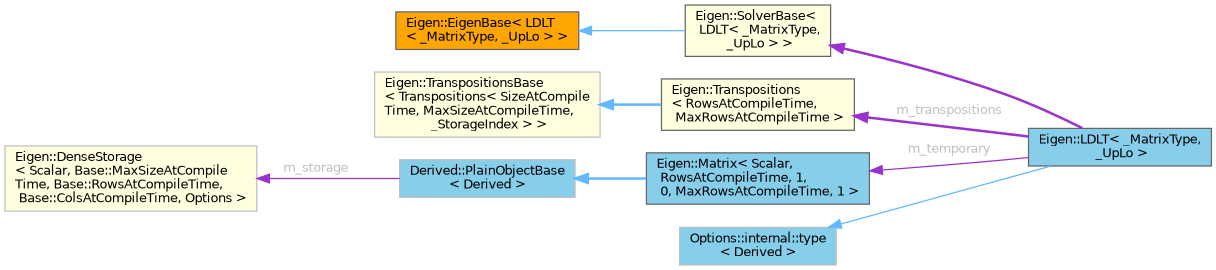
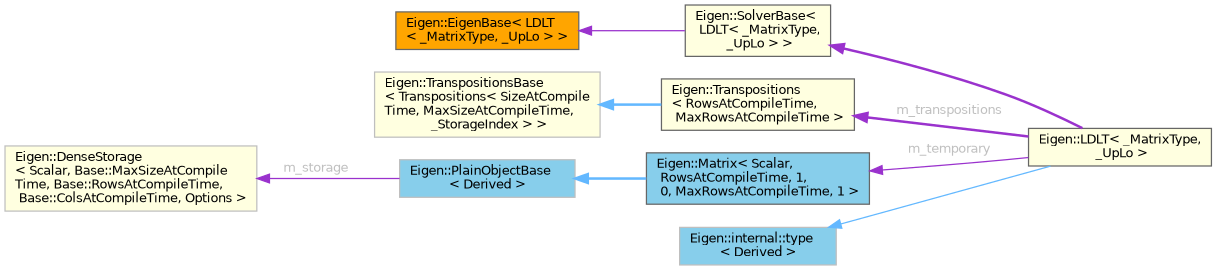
edge "Eigen::SolverBase< LDLT< _MatrixType, _UpLo > >" -> "Eigen::EigenBase< LDLT < _MatrixType, _UpLo > >": color steelblue1 -> darkorchid3
node "Eigen::LDLT< _MatrixType, _UpLo >": fillcolor skyblue -> lightyellow
node "Derived::PlainObjectBase < Derived >": label "Derived::PlainObjectBase < Derived >" -> "Eigen::PlainObjectBase < Derived >"
node "Options::internal::type < Derived >": label "Options::internal::type < Derived >" -> "Eigen::internal::type < Derived >"
